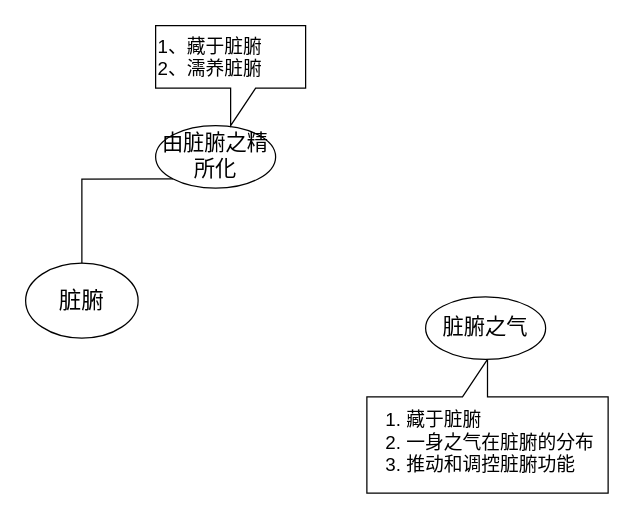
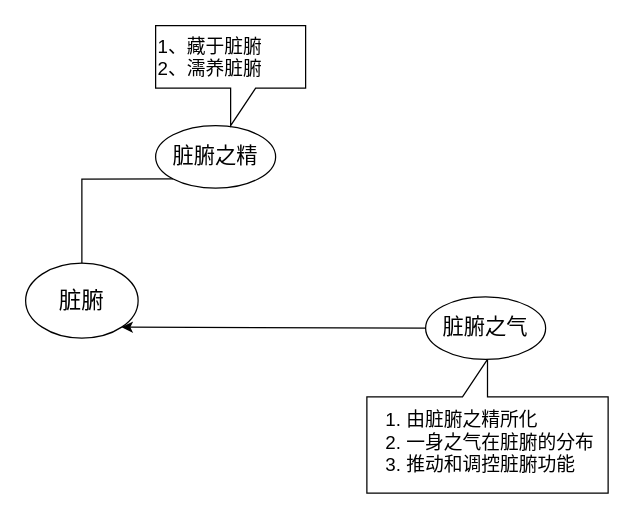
node "由脏腑之精所化": label "由脏腑之精所化" -> "脏腑之精"
edge "脏腑之气" -> "脏腑": added
node "藏于脏腑 一身之气在脏腑的分布 推动和调控脏腑功能": label "藏于脏腑 一身之气在脏腑的分布 推动和调控脏腑功能" -> "由脏腑之精所化 一身之气在脏腑的分布 推动和调控脏腑功能"
